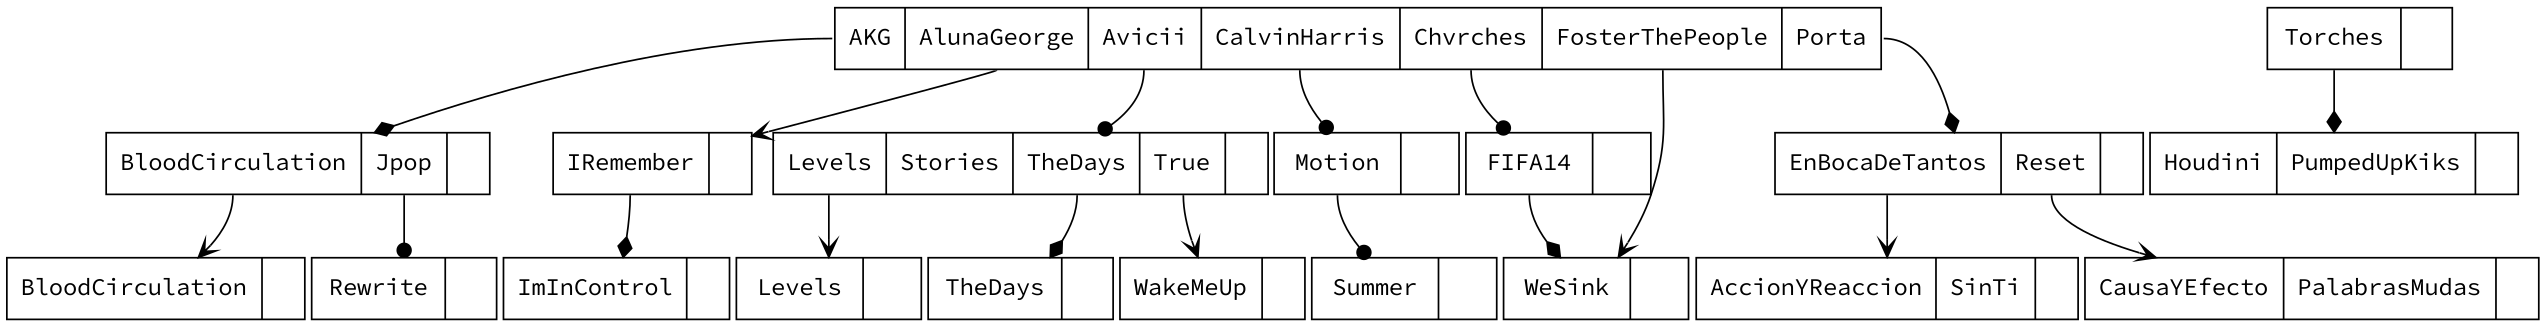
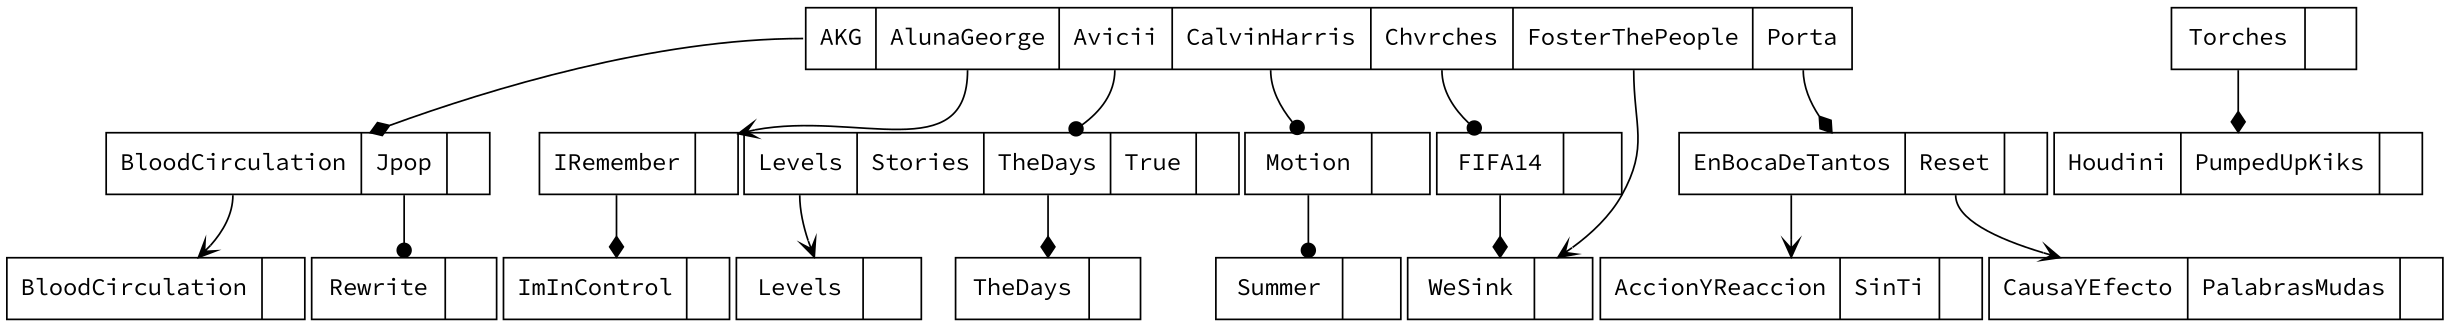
node "WakeMeUp": removed
